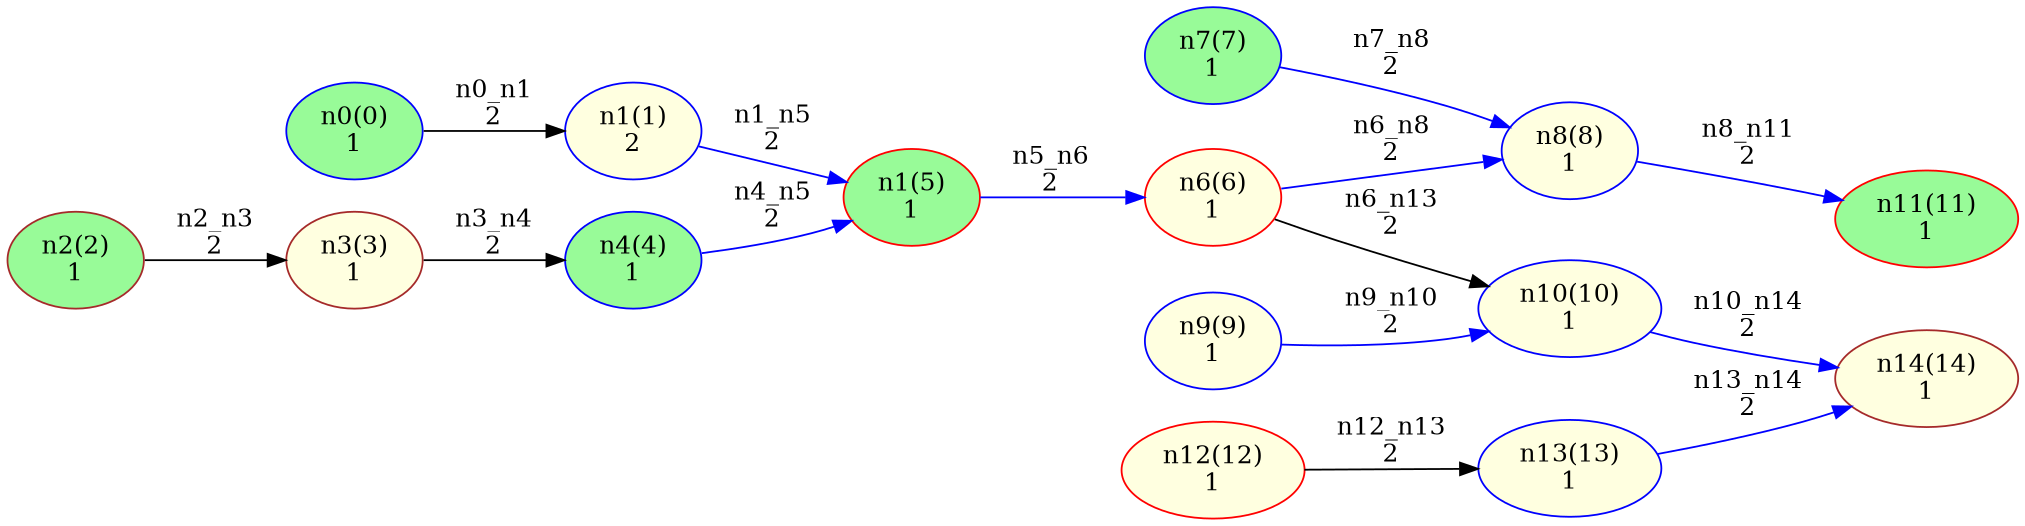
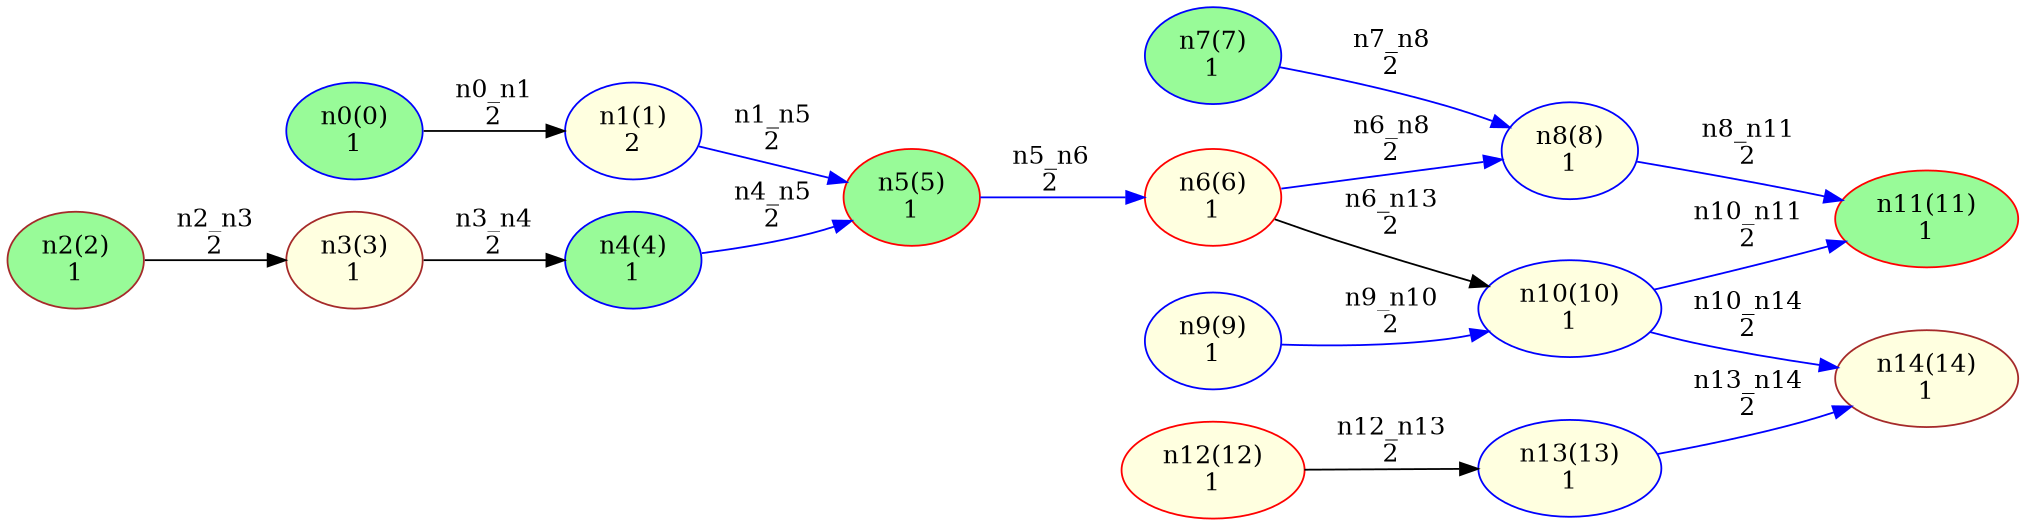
node "n1(5) 1": label "n1(5) 1" -> "n5(5) 1"
edge "n10(10) 1" -> "n11(11) 1": added, label "n10_n11 2"
